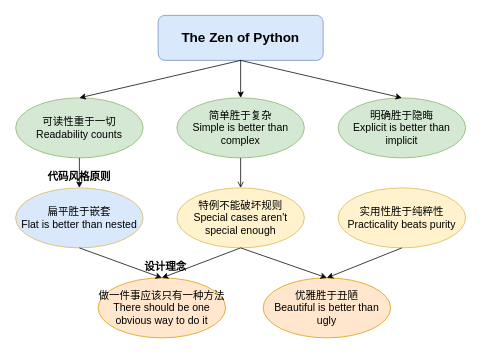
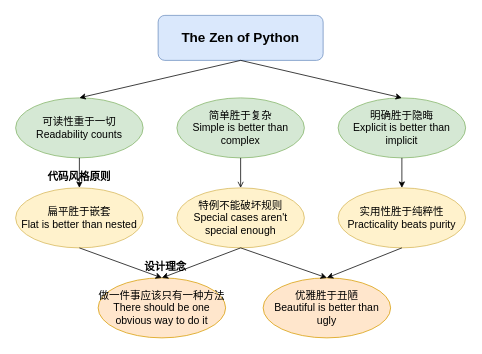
edge "The Zen of Python" -> "简单胜于复杂 Simple is better than complex": removed
edge "明确胜于隐晦 Explicit is better than implicit" -> "实用性胜于纯粹性 Practicality beats purity": added
node "扁平胜于嵌套 Flat is better than nested": fillcolor #dae8fc -> #fff2cc
